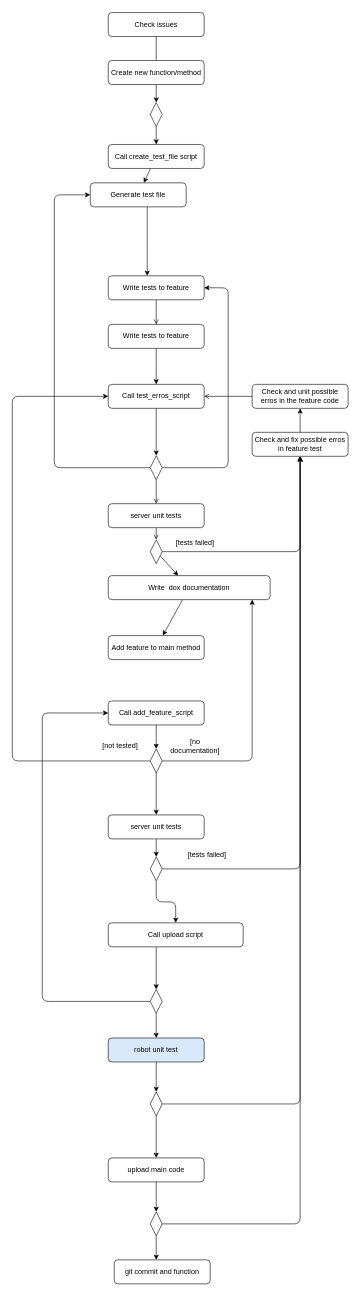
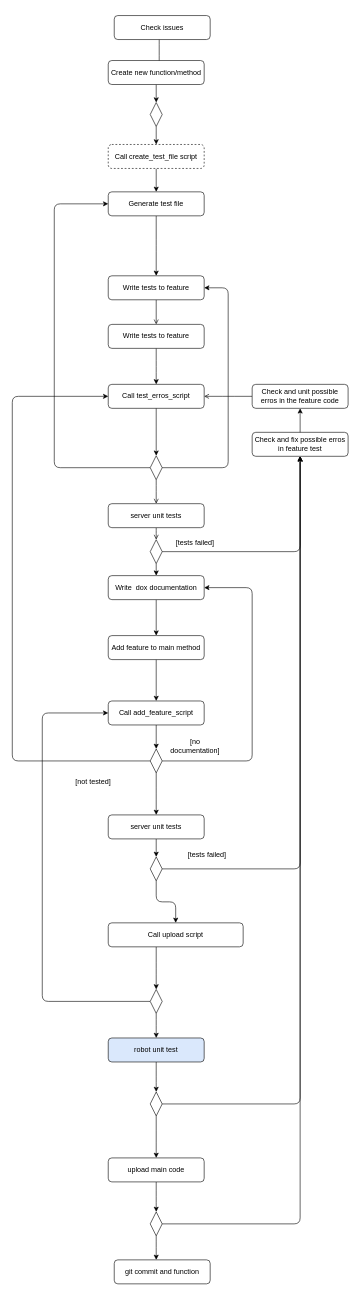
node "Check issues": moved (156, 24) -> (162, 27)
node "Call create_test_file script": style solid -> dashed
node "Generate test file": moved (138, 195) -> (156, 204)
node "Write dox documentation": size 162x24 -> 96x24
edge "Add feature to main method" -> "Call add_feature_script": added
node "[not tested]": moved (120, 746) -> (93, 782)
